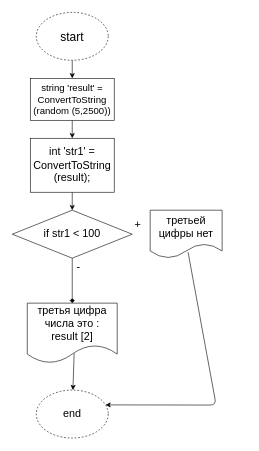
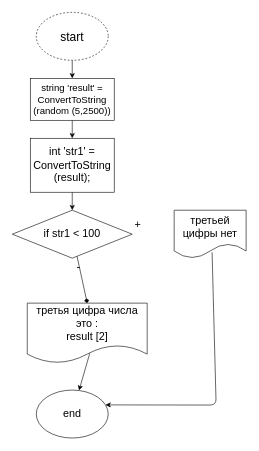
node "третьей цифры нет": moved (186, 234) -> (210, 234)
node "третья цифра числа это : result [2]": size 90x60 -> 120x60
node "end": style dashed -> solid
